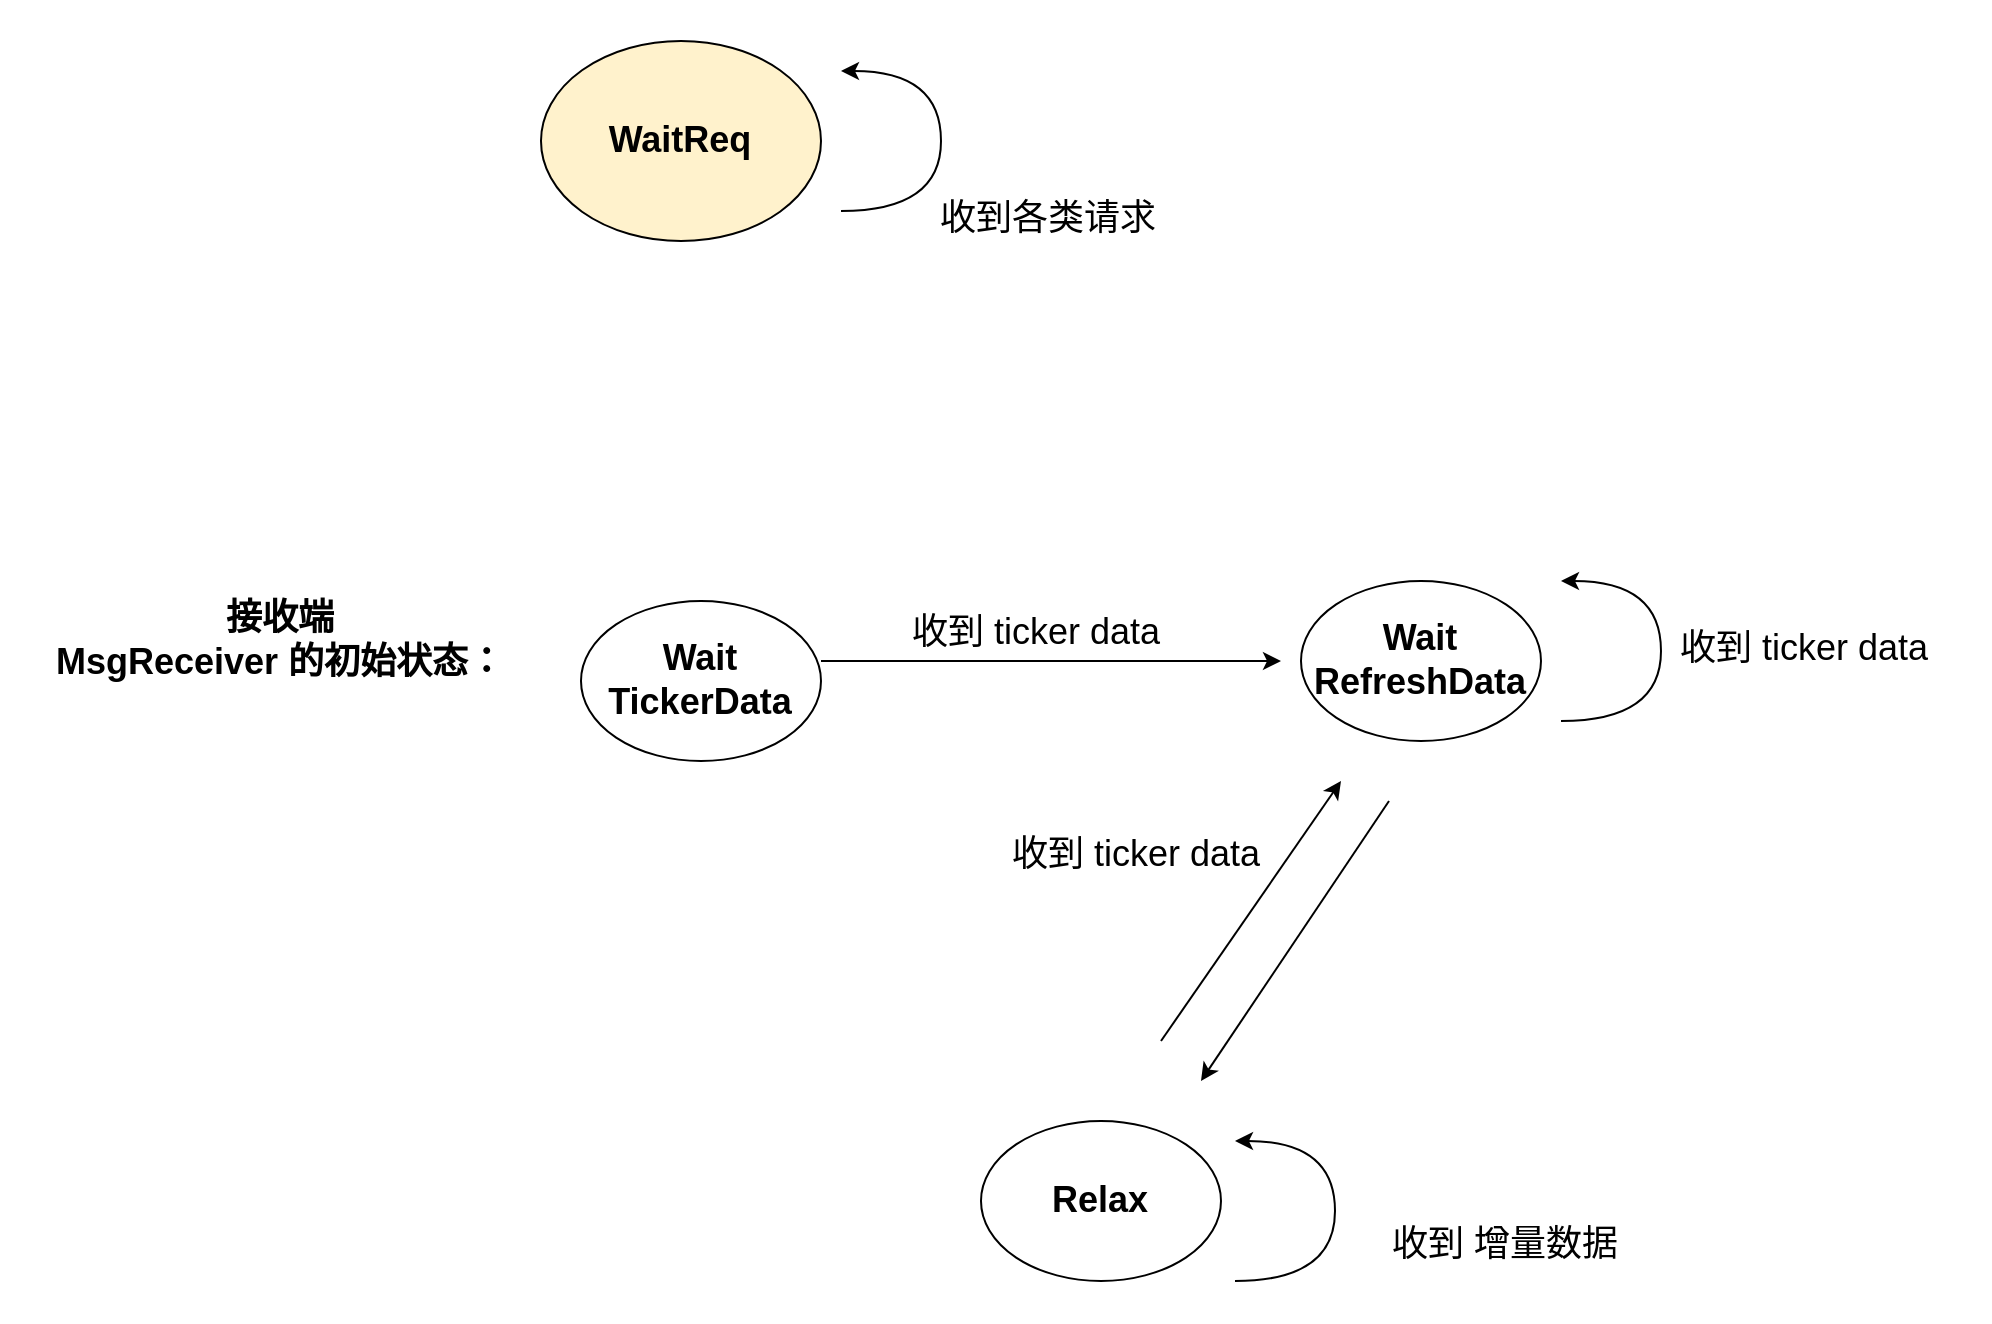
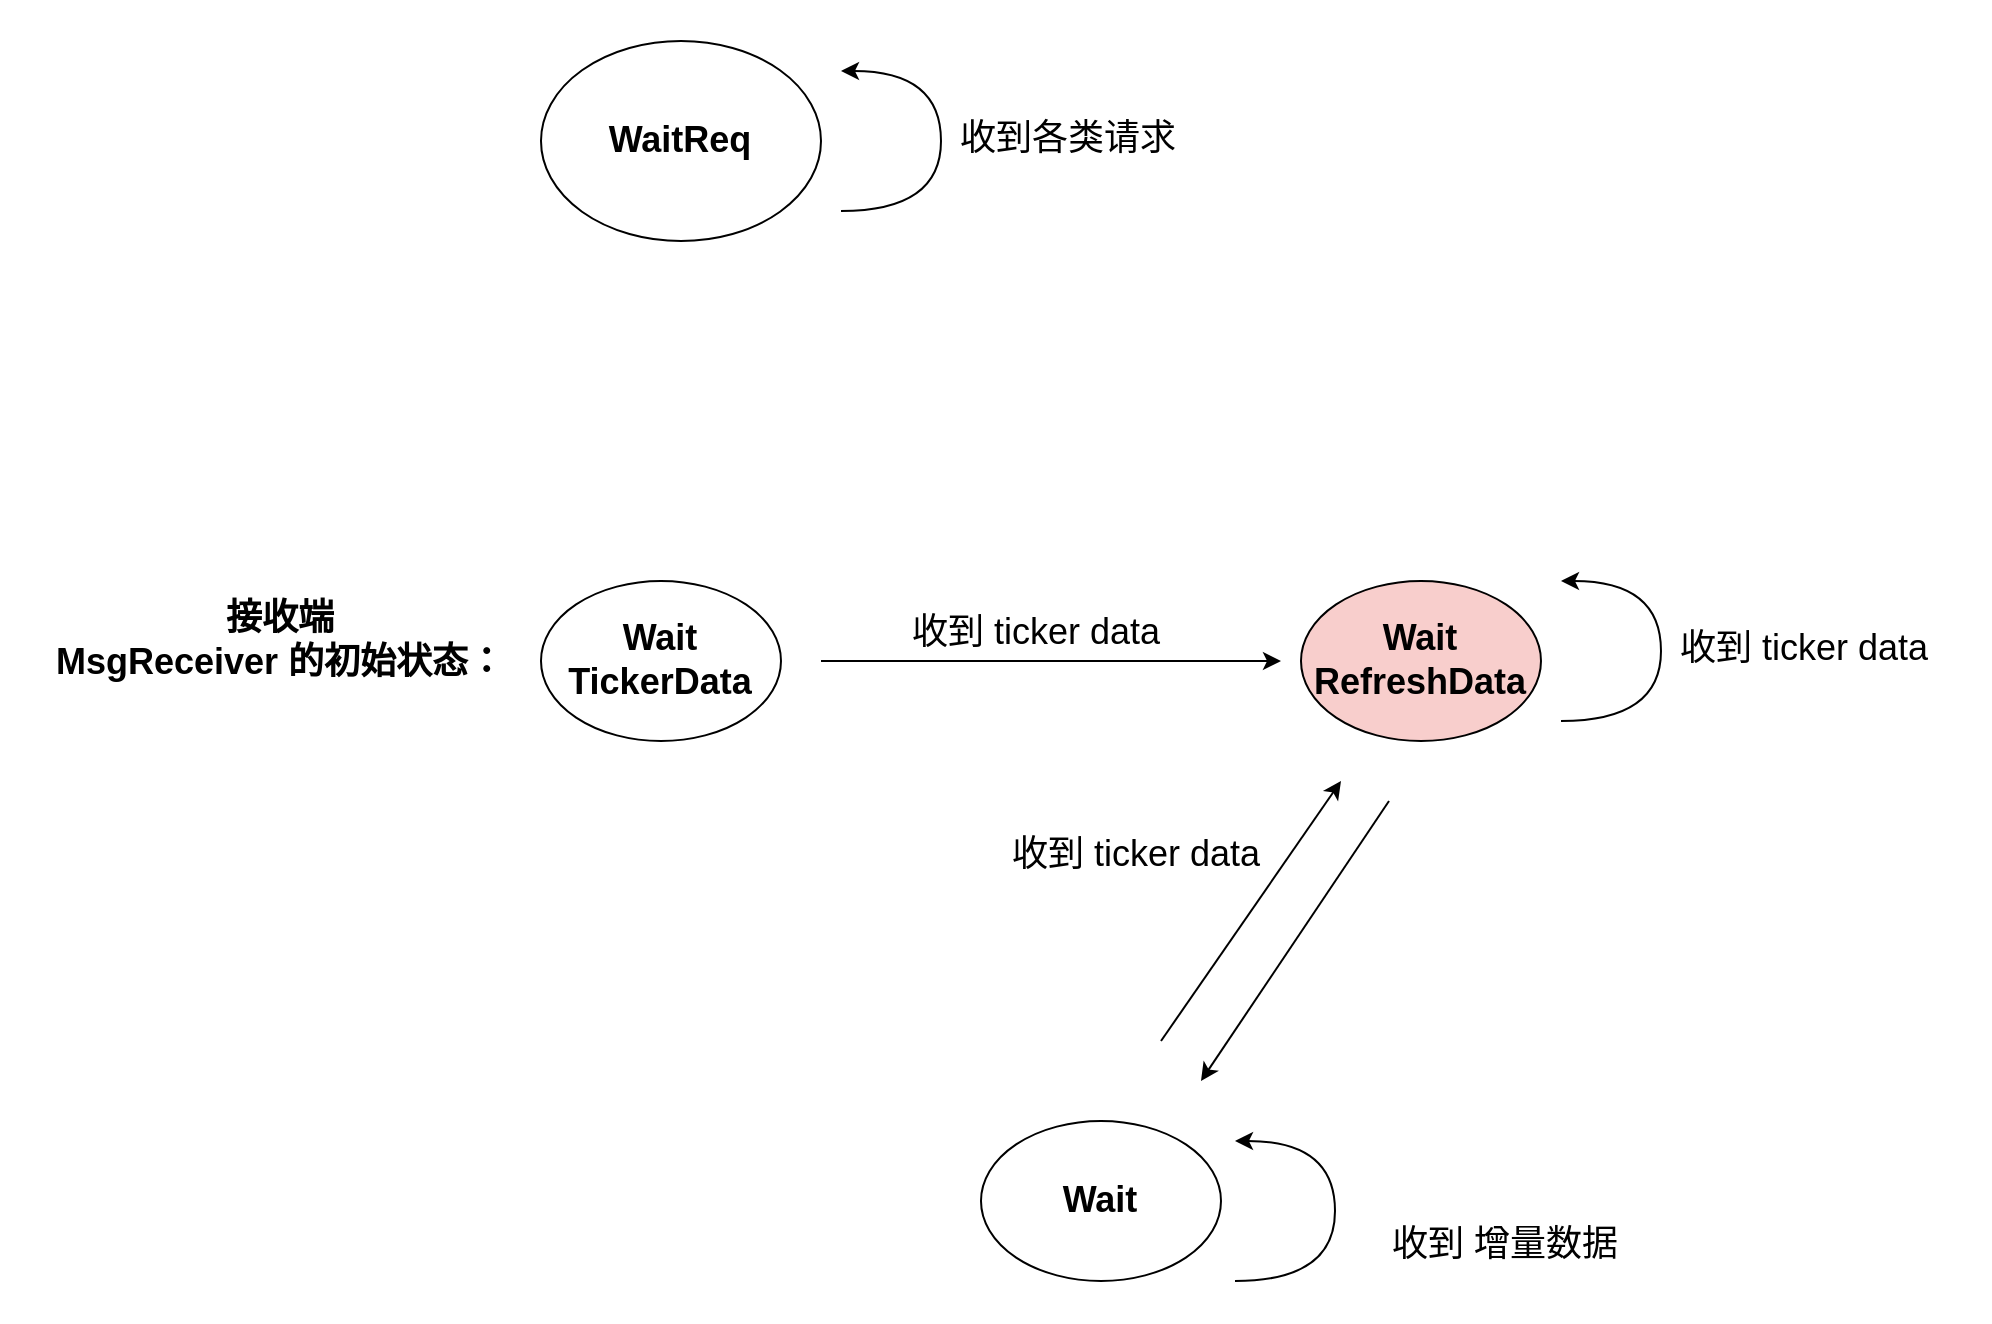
node "WaitReq": fillcolor #fff2cc -> #ffffff
node "收到各类请求": moved (1205, 215) -> (1225, 135)
node "Wait RefreshData": fillcolor #ffffff -> #f8cecc
node "Wait TickerData": moved (701, 681) -> (661, 661)
node "Relax": label "Relax" -> "Wait"
